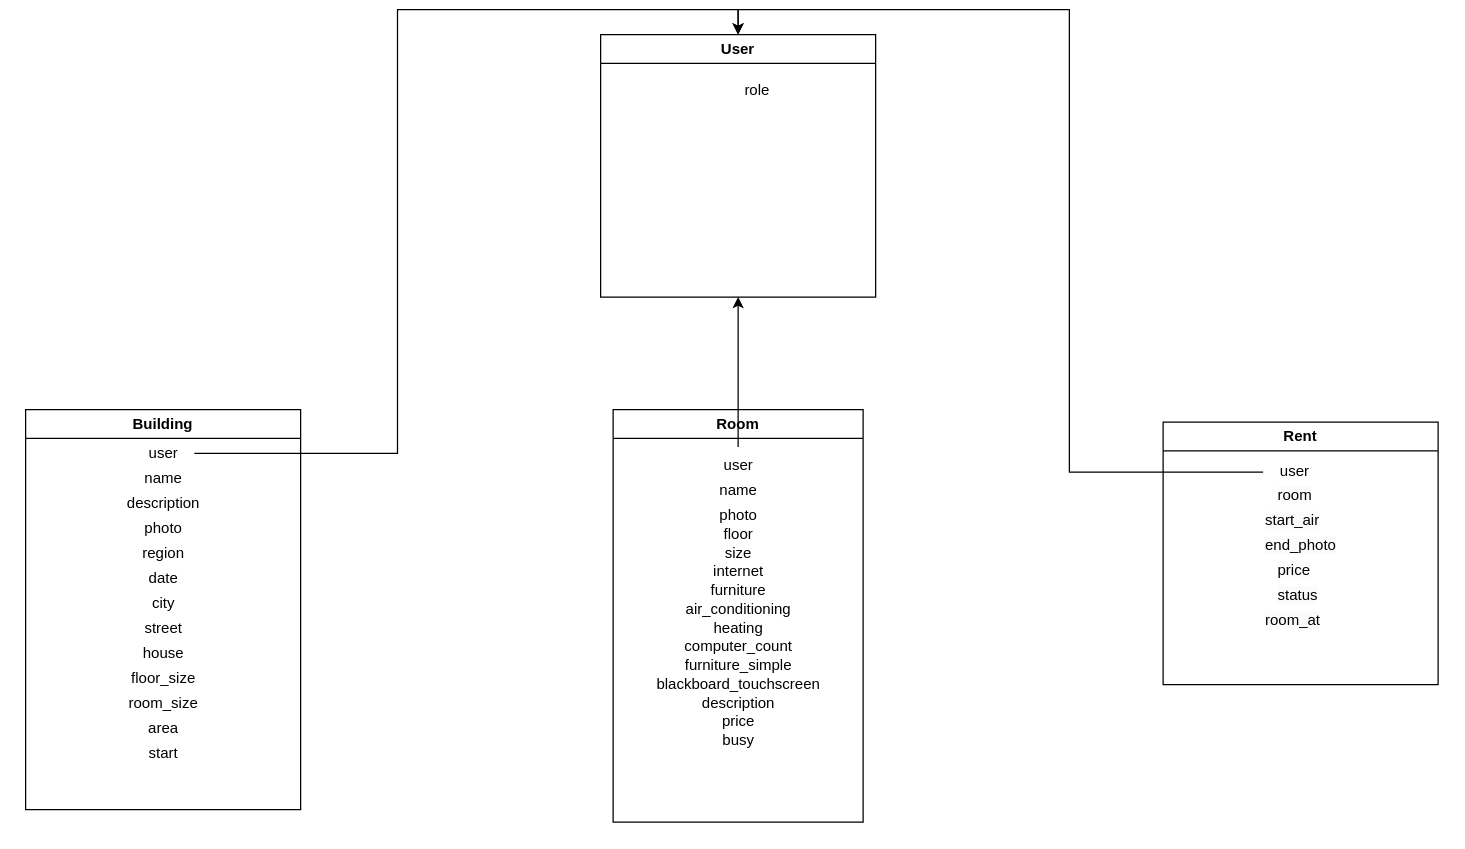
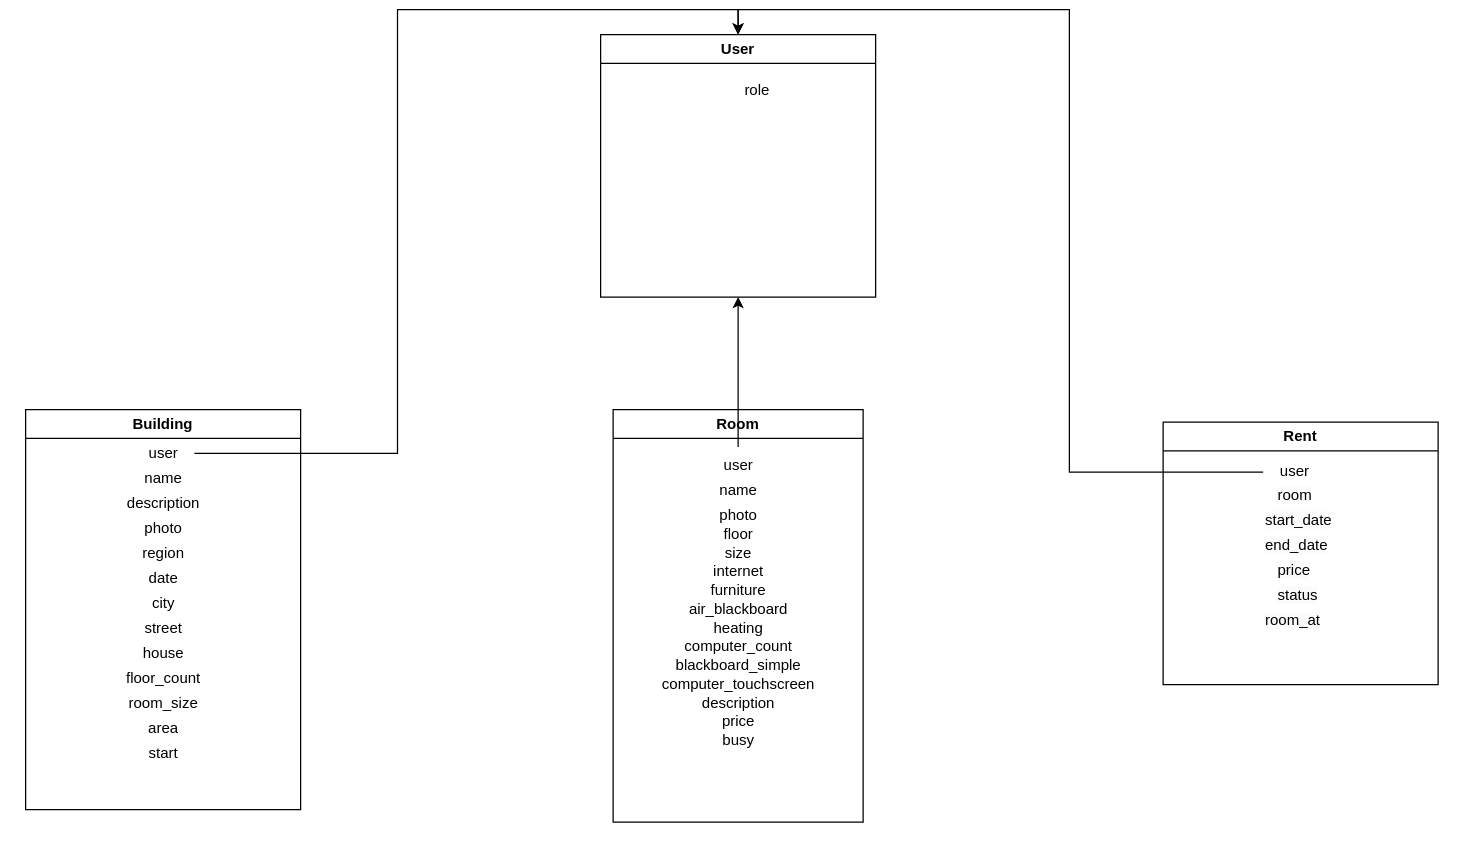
node "start_air": label "start_air" -> "start_date"
node "end_photo": label "end_photo" -> "end_date"
node "air_conditioning": label "air_conditioning" -> "air_blackboard"
node "furniture_simple": label "furniture_simple" -> "blackboard_simple"
node "floor_size": label "floor_size" -> "floor_count"
node "blackboard_touchscreen": label "blackboard_touchscreen" -> "computer_touchscreen"
